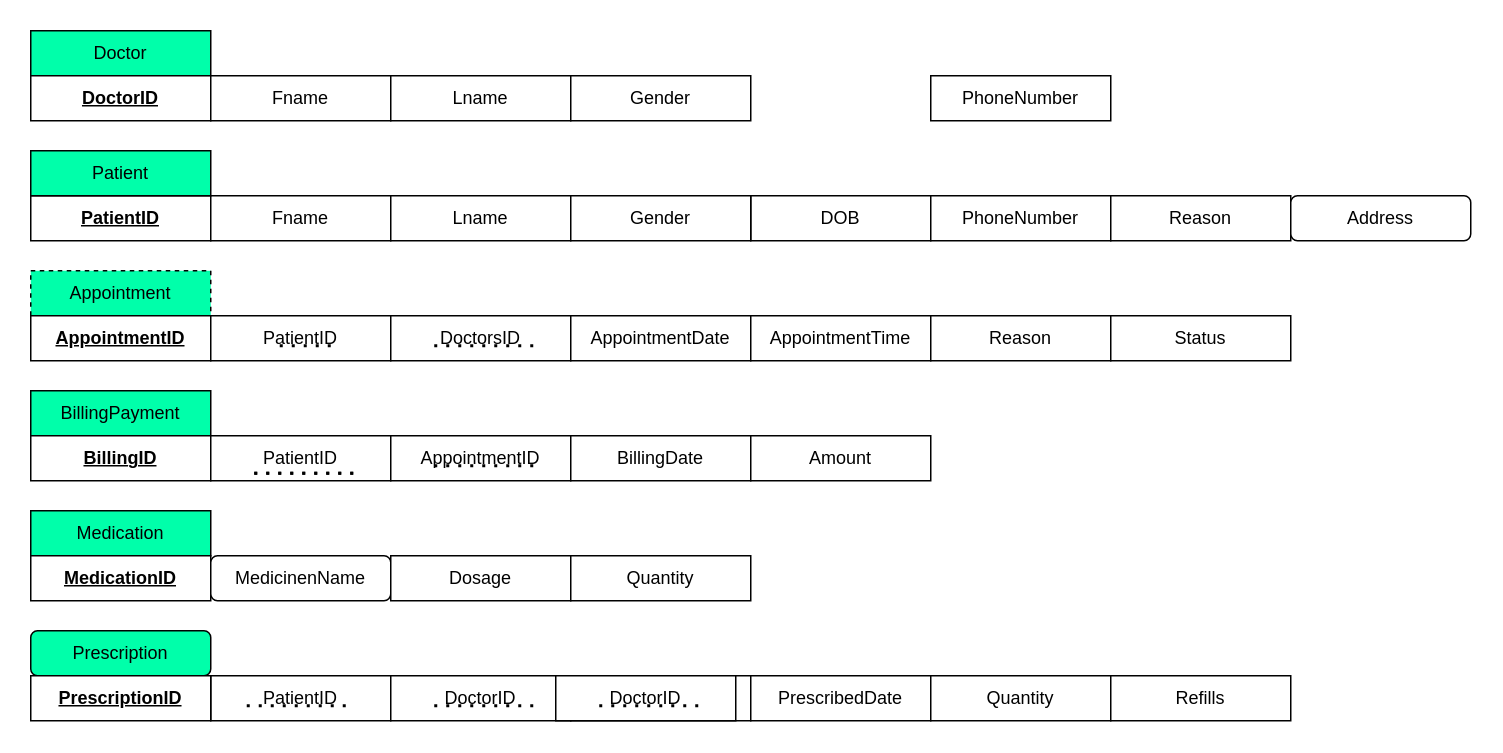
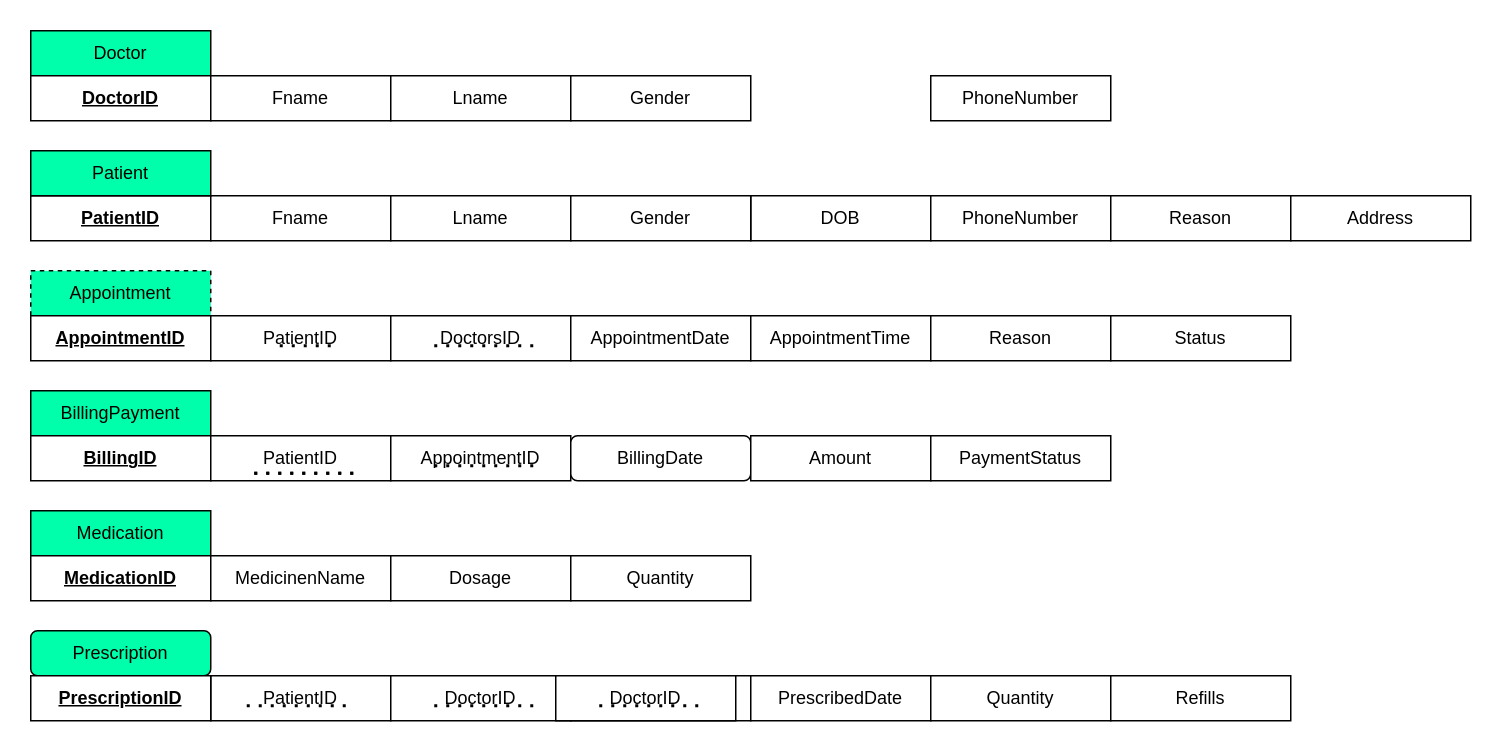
node "Address": shape rounded rectangle -> rectangle
node "BillingDate": shape rectangle -> rounded rectangle
node "PaymentStatus": added
node "MedicinenName": shape rounded rectangle -> rectangle
